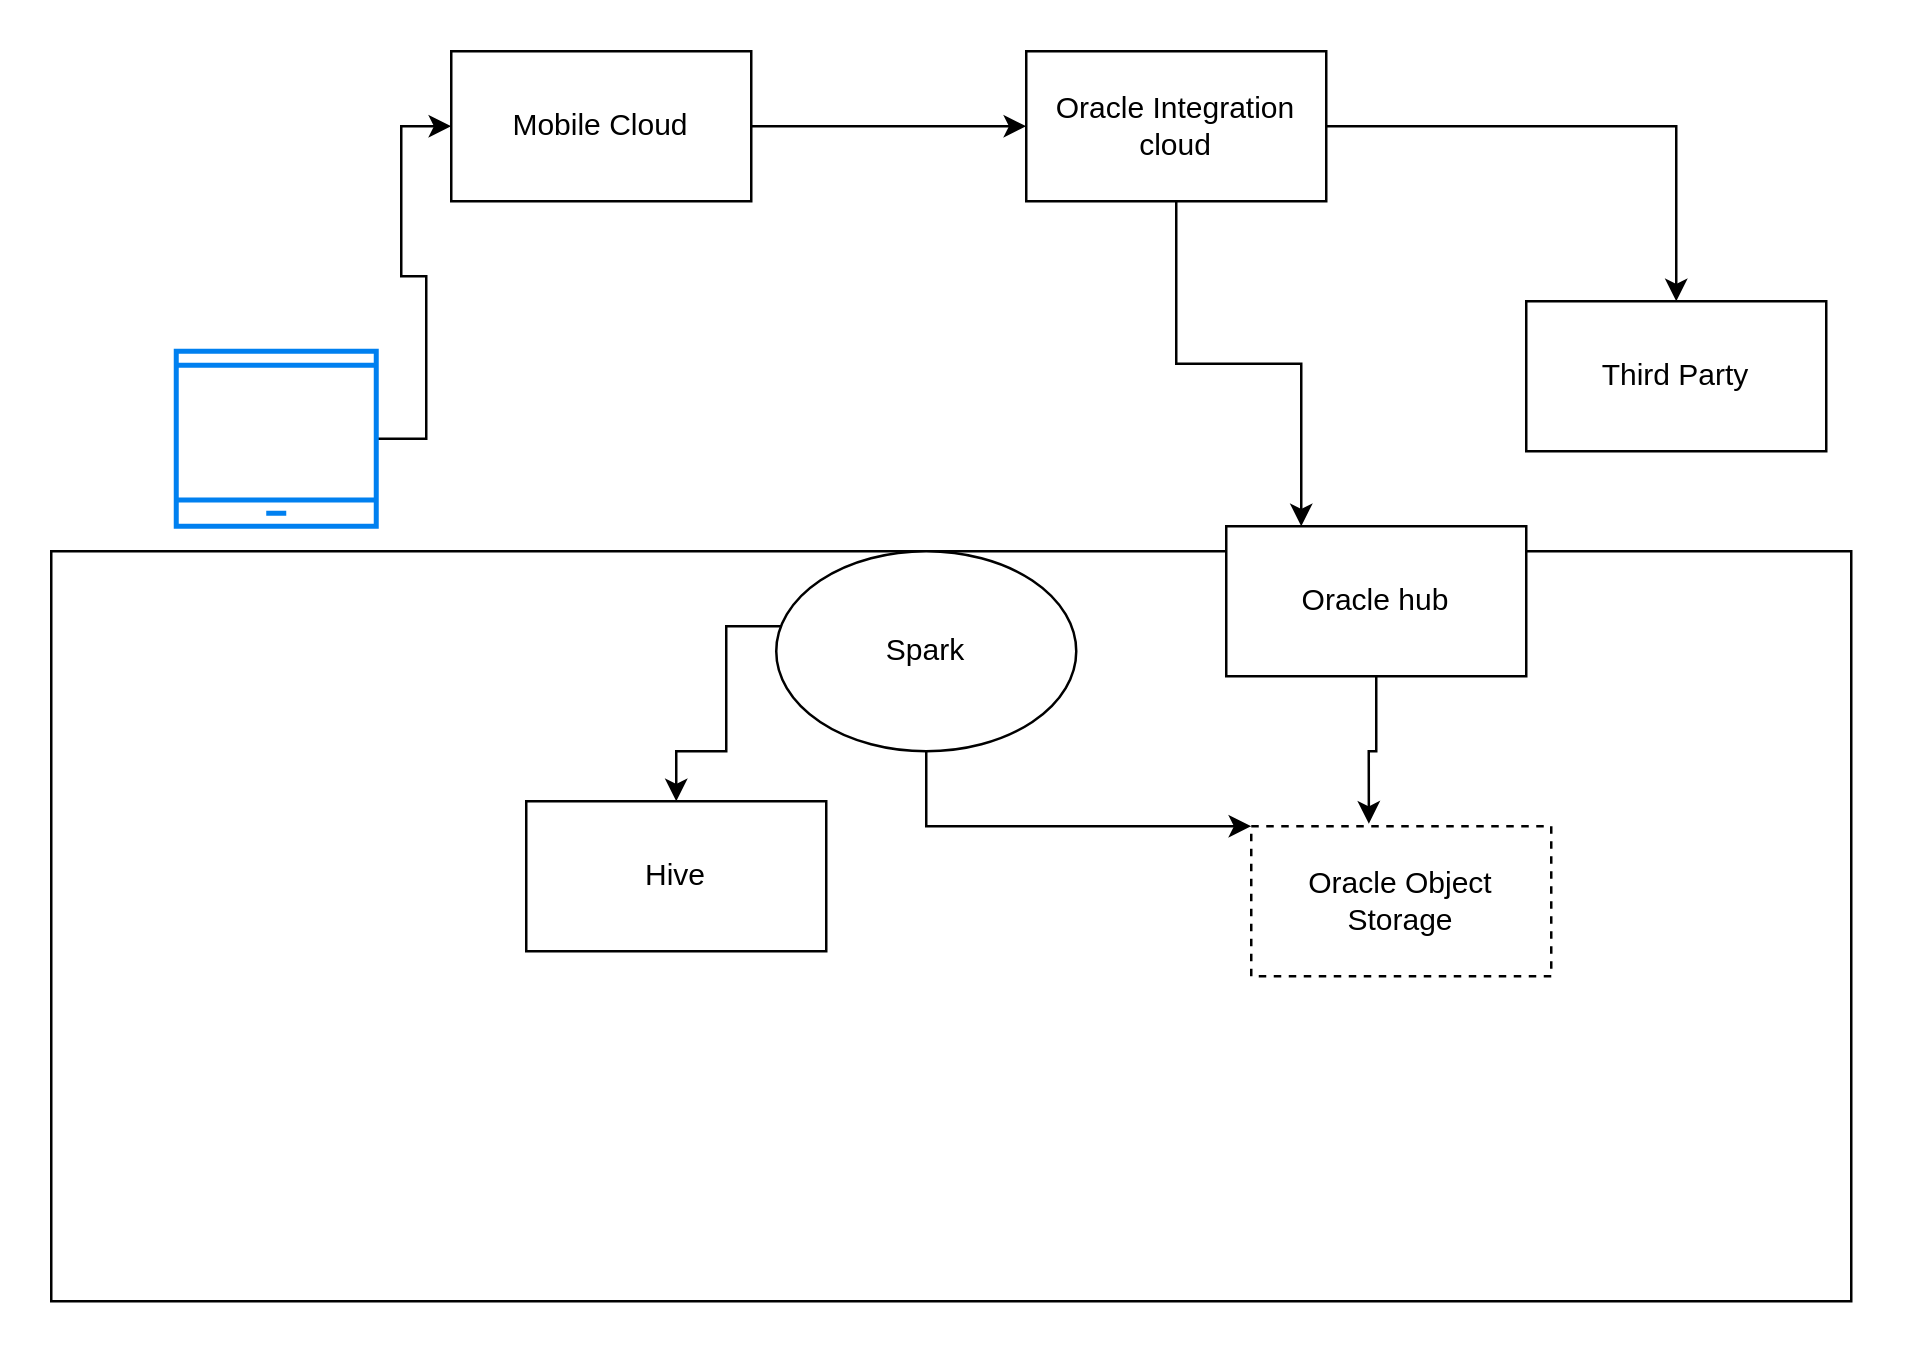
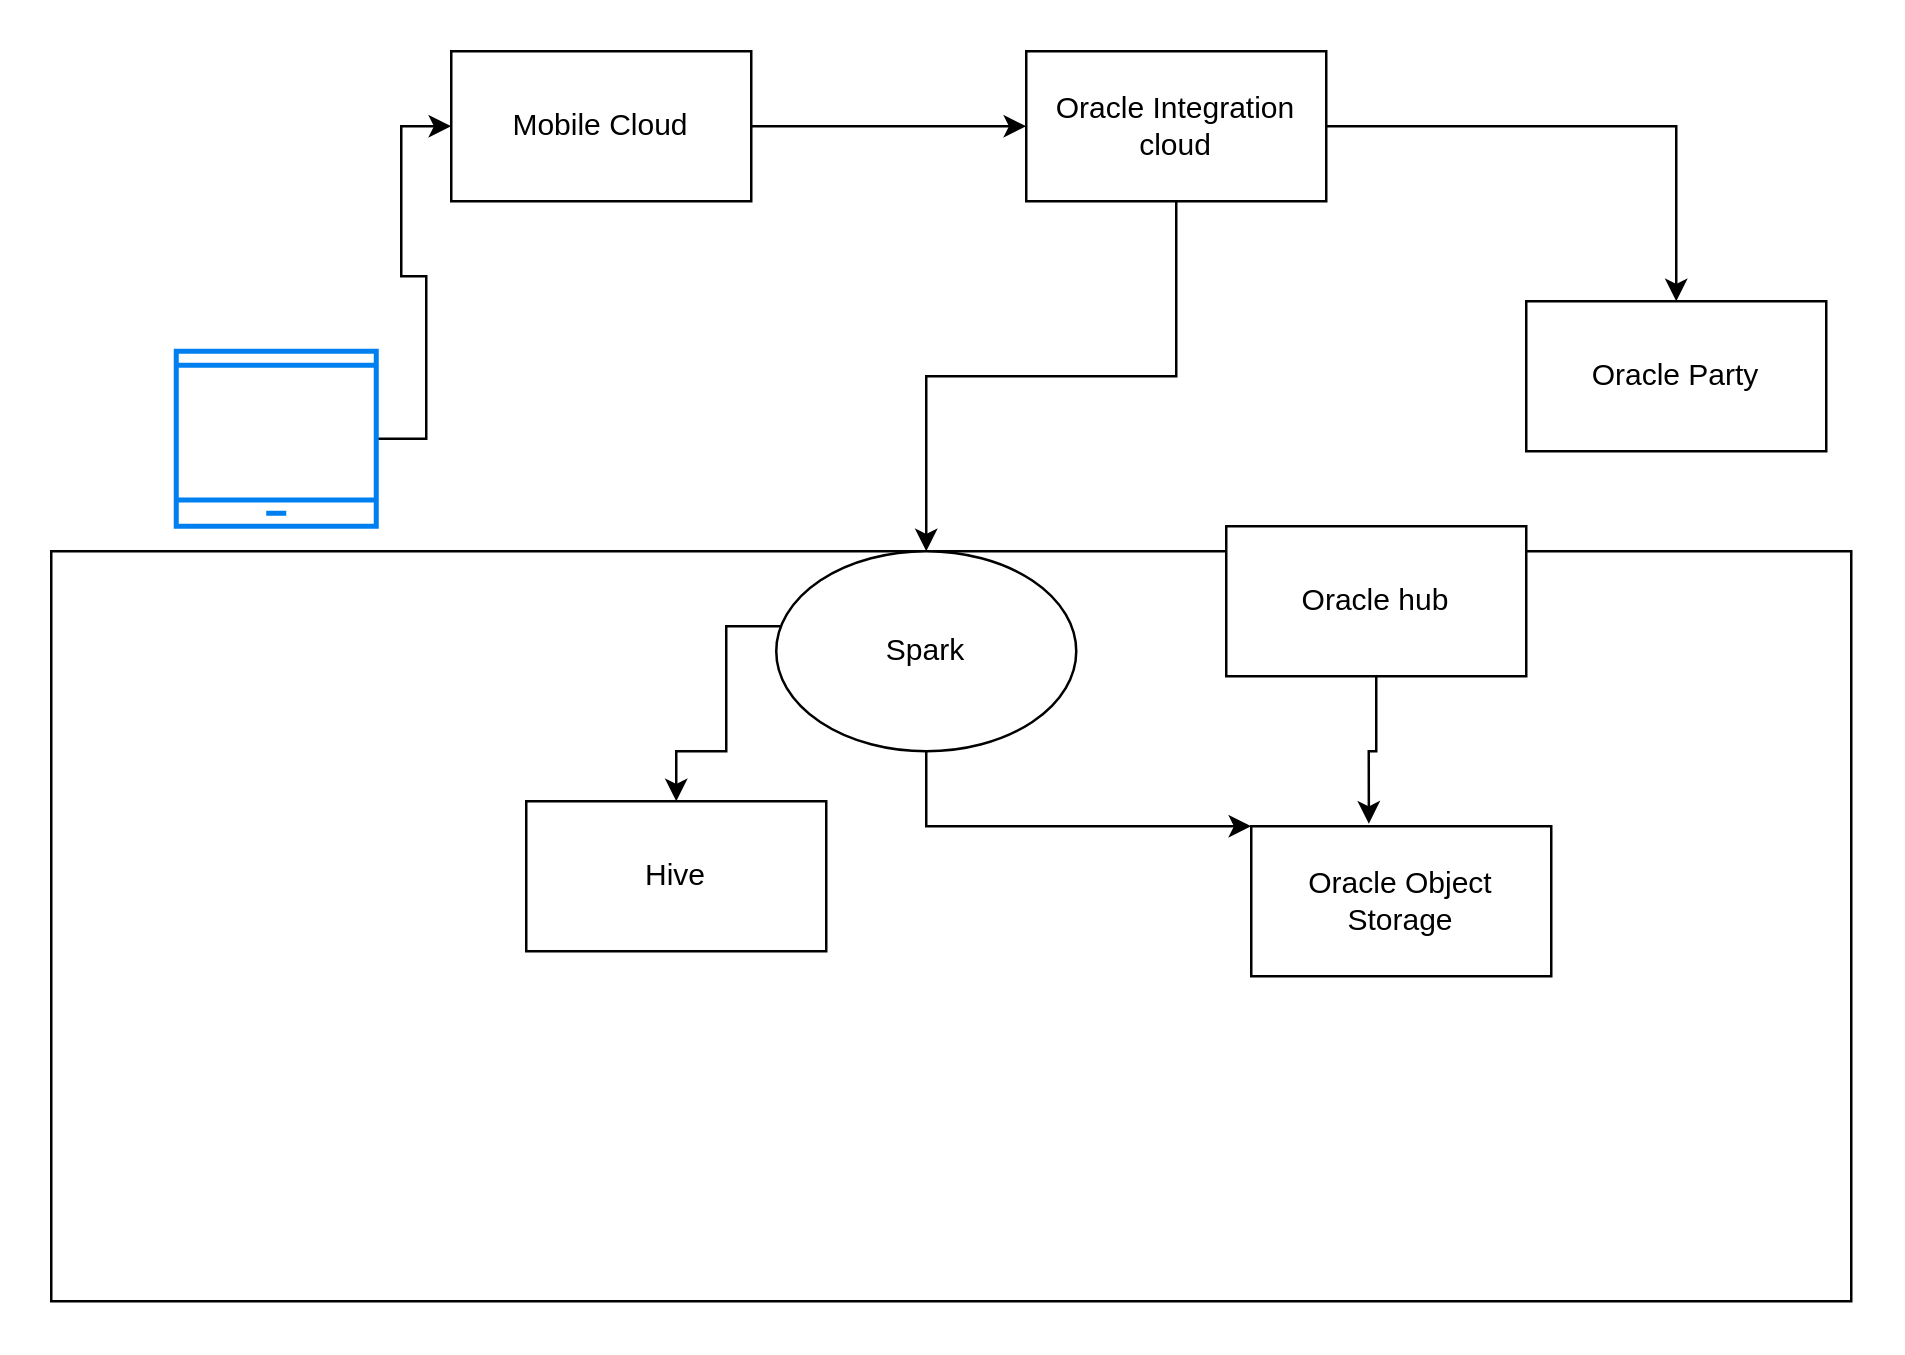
edge "Oracle Integration cloud" -> "Oracle hub": now "Oracle Integration cloud" -> "Spark"
node "Third Party": label "Third Party" -> "Oracle Party"
node "Oracle Object Storage": style dashed -> solid
